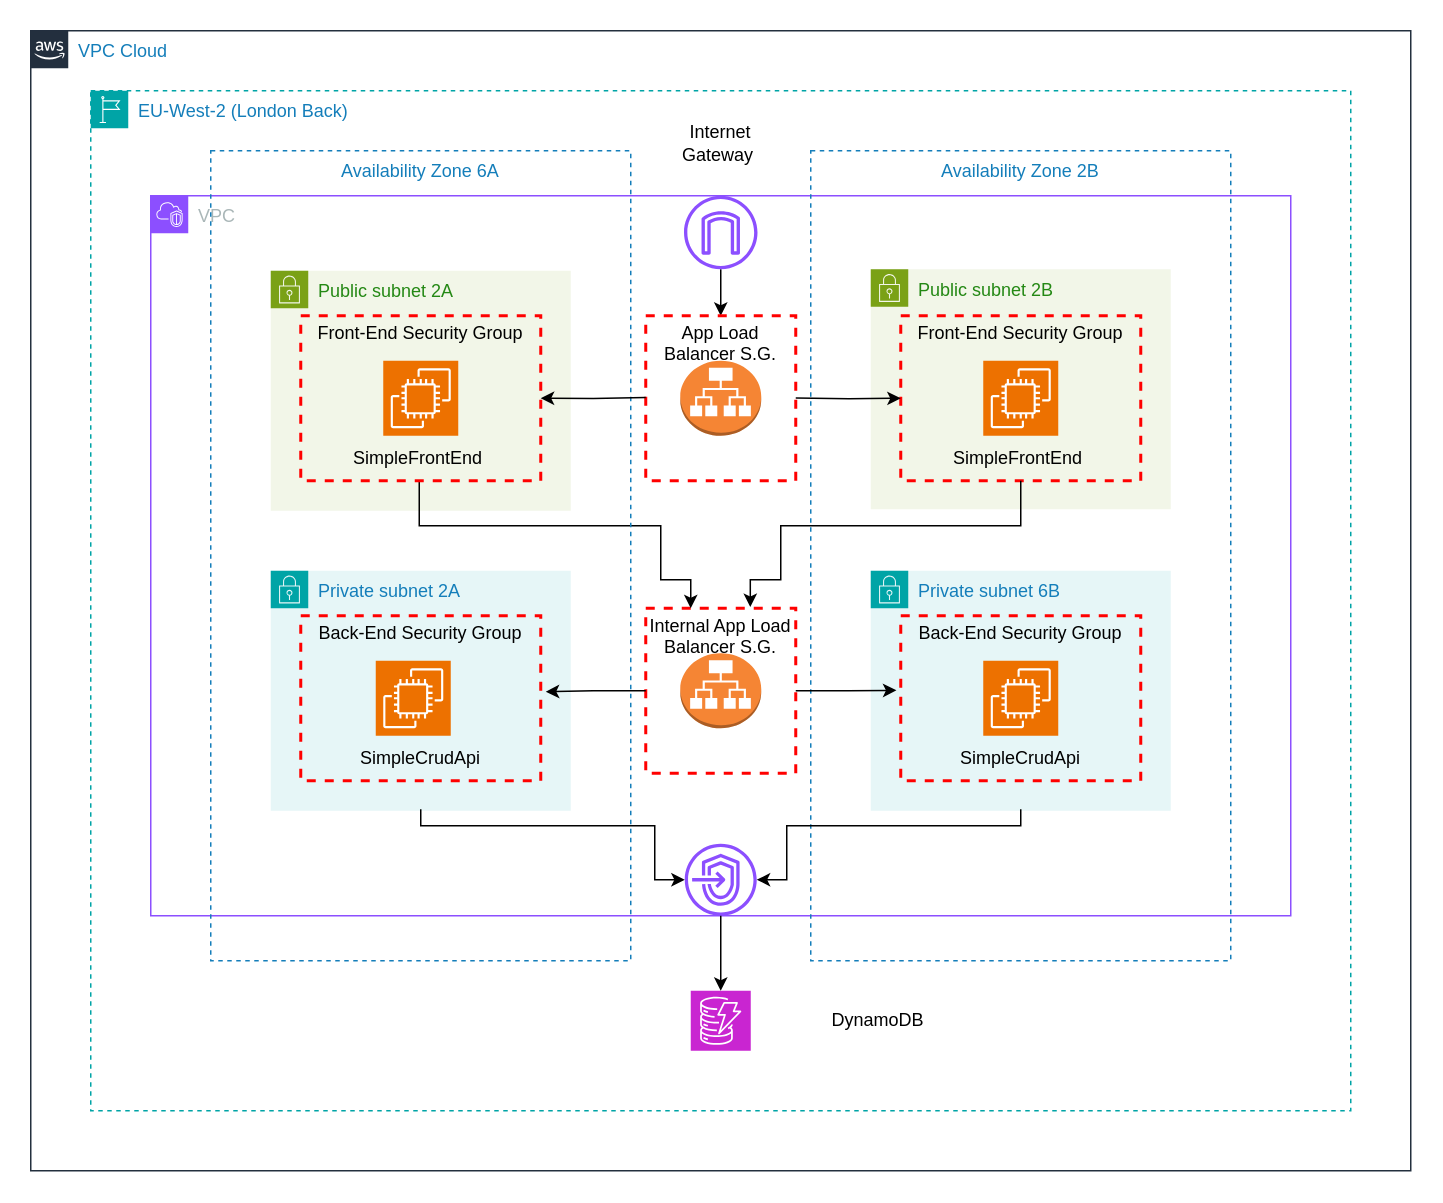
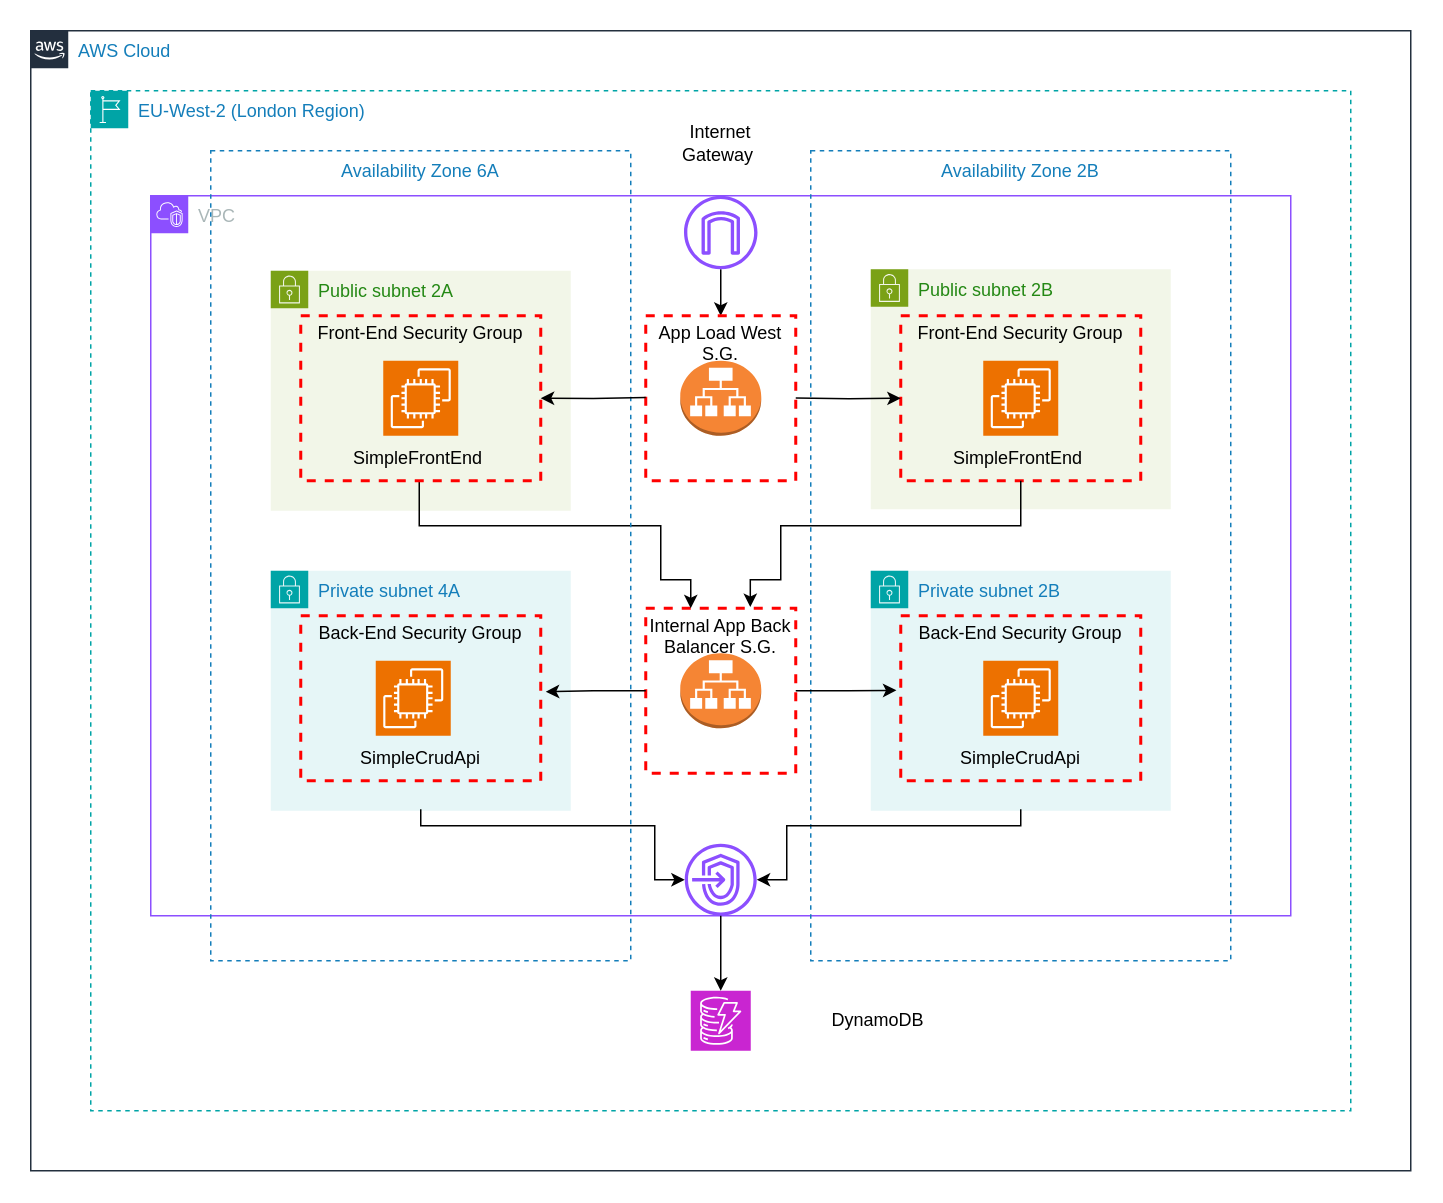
node "VPC Cloud": label "VPC Cloud" -> "AWS Cloud"
node "EU-West-2 (London Back)": label "EU-West-2 (London Back)" -> "EU-West-2 (London Region)"
node "App Load Balancer S.G.": label "App Load Balancer S.G." -> "App Load West S.G."
node "Private subnet 2A": label "Private subnet 2A" -> "Private subnet 4A"
node "Private subnet 6B": label "Private subnet 6B" -> "Private subnet 2B"
node "Internal App Load Balancer S.G.": label "Internal App Load Balancer S.G." -> "Internal App Back Balancer S.G."
